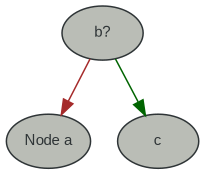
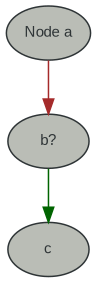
edge "b?" -> "Node a": reversed
